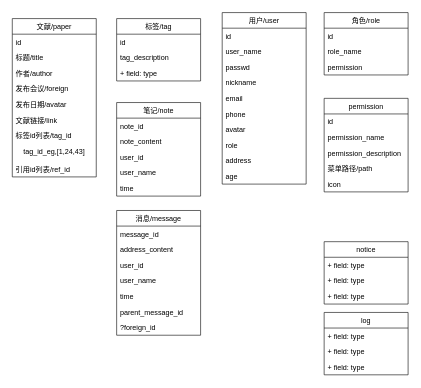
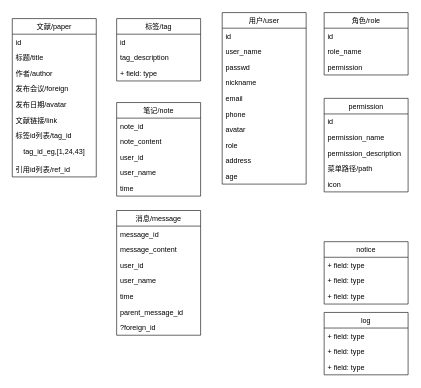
node "address_content": label "address_content" -> "message_content"
